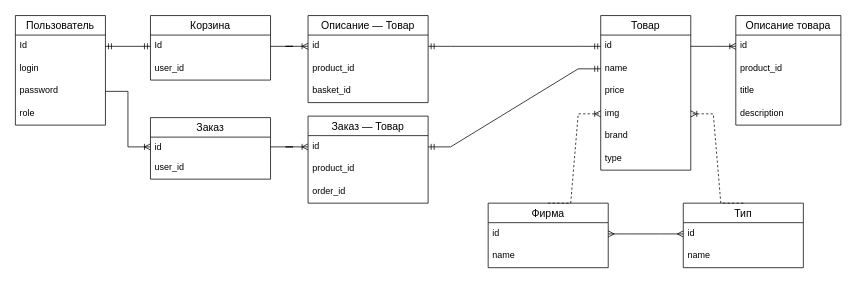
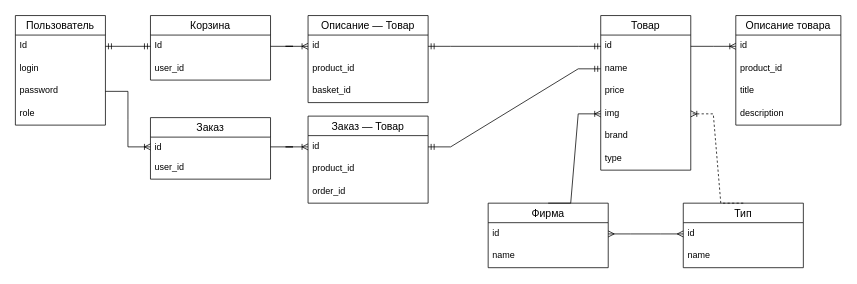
edge "Фирма" -> "img": style dashed -> solid
